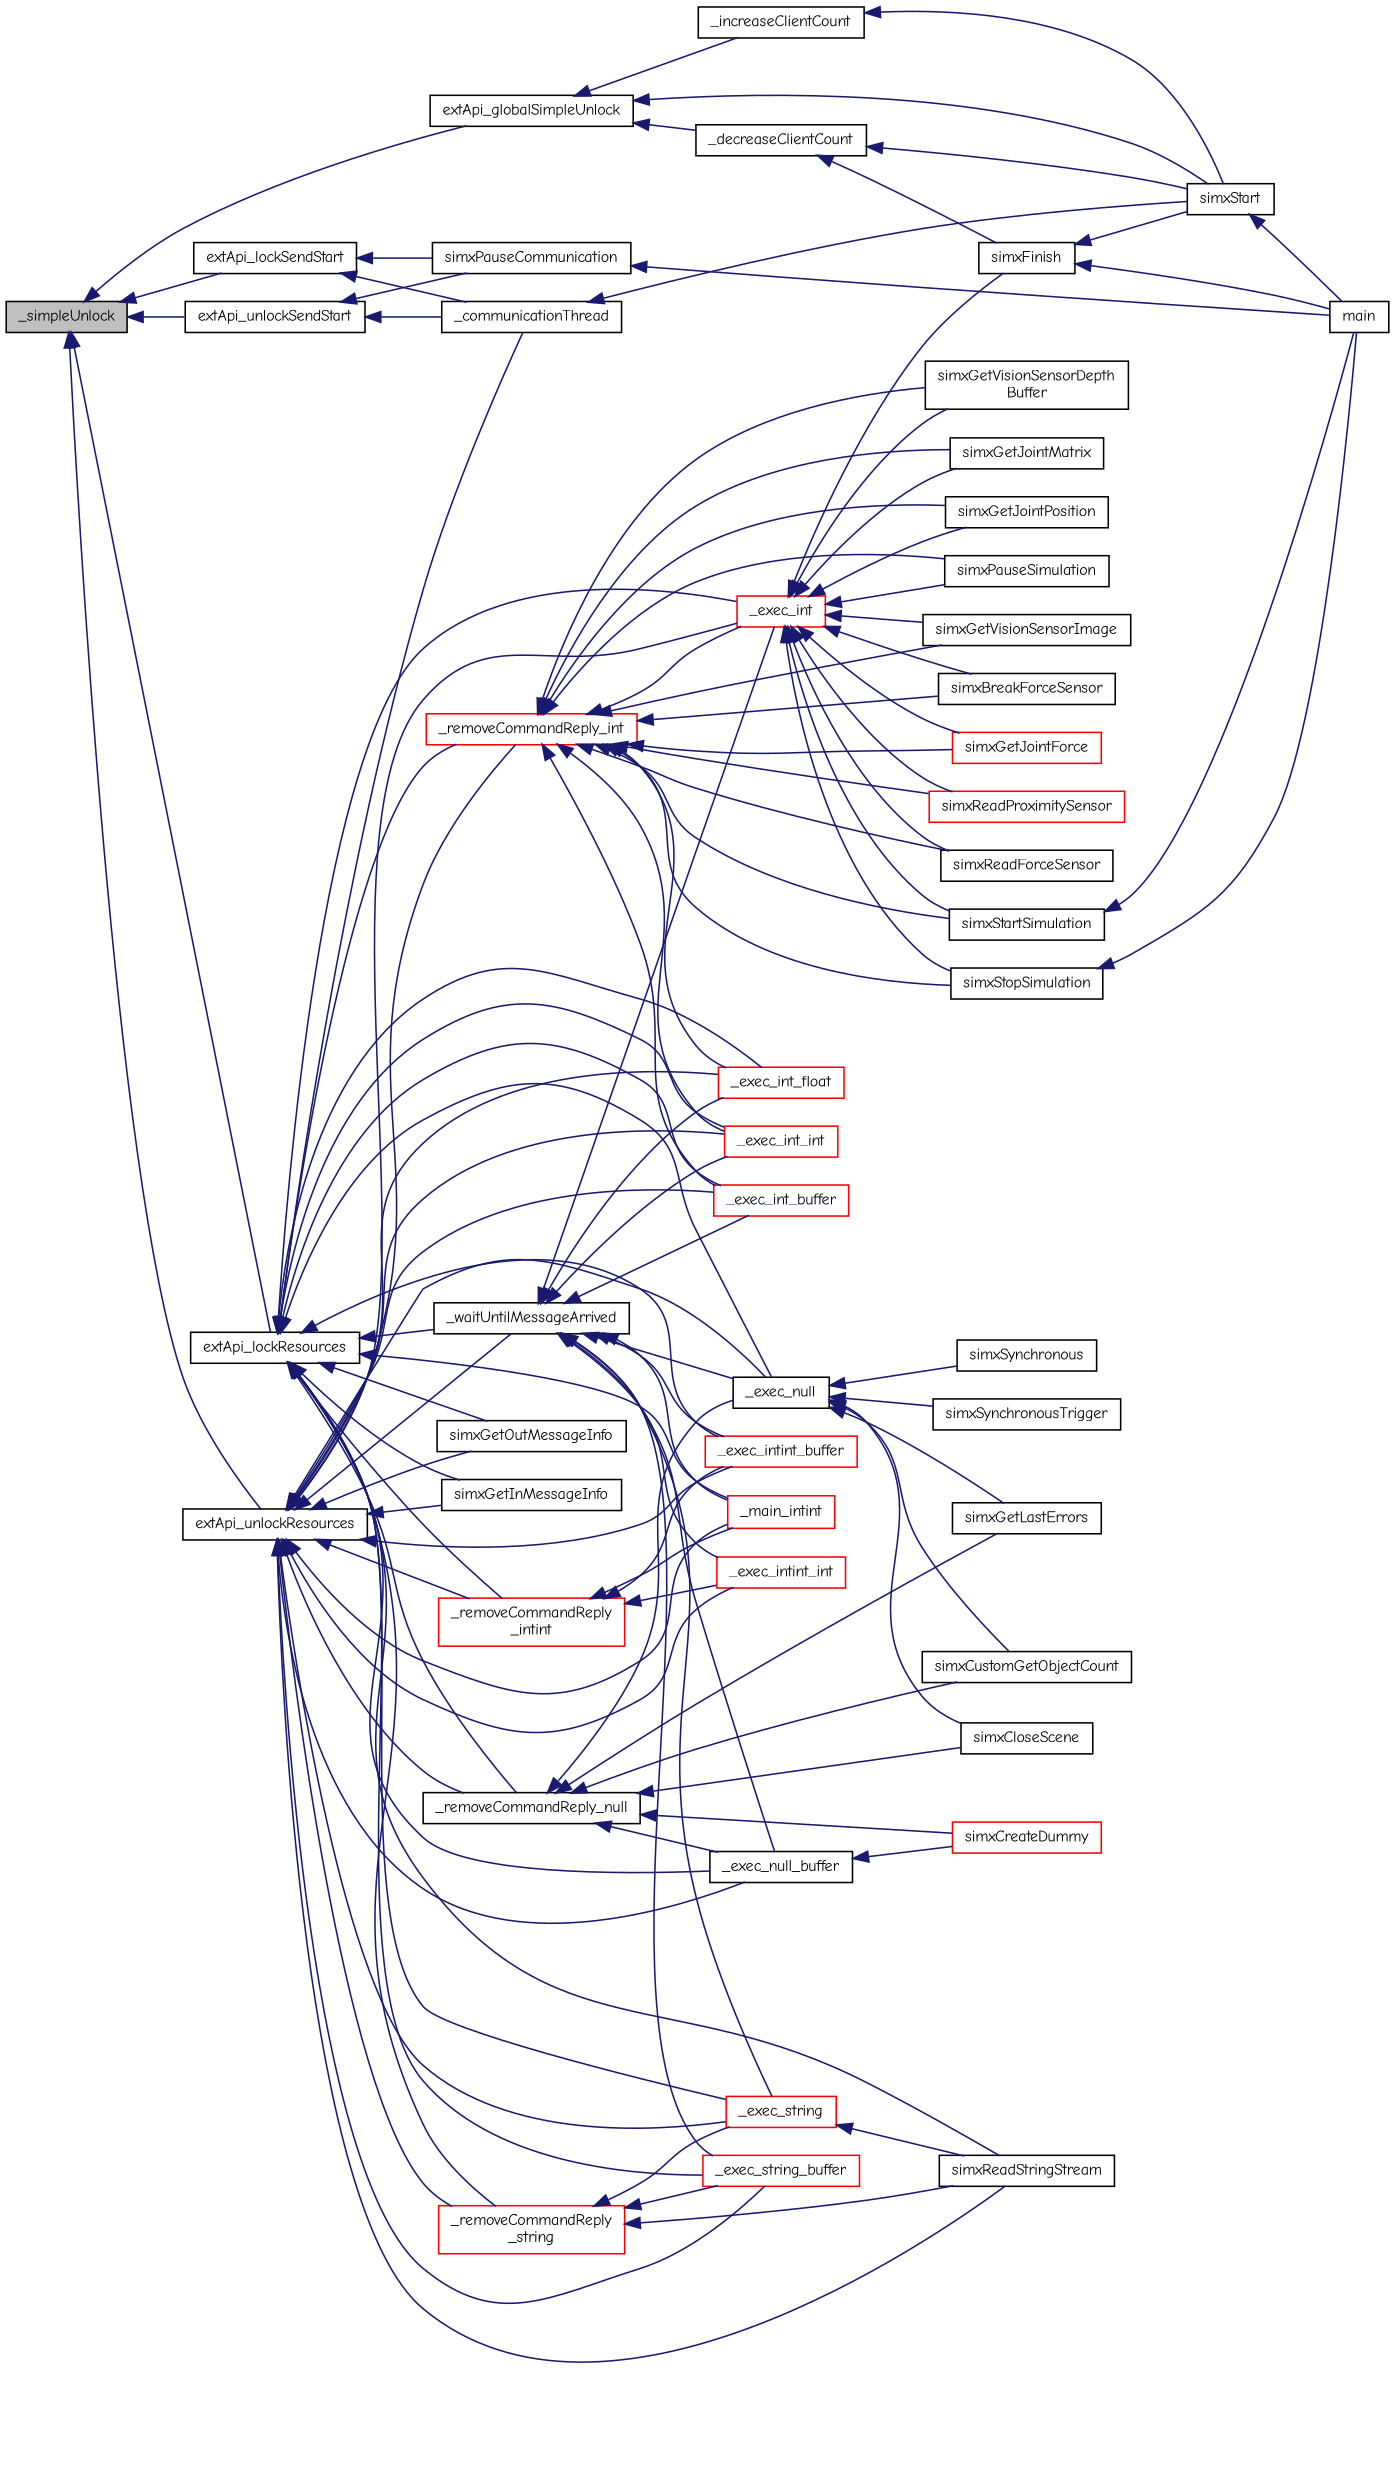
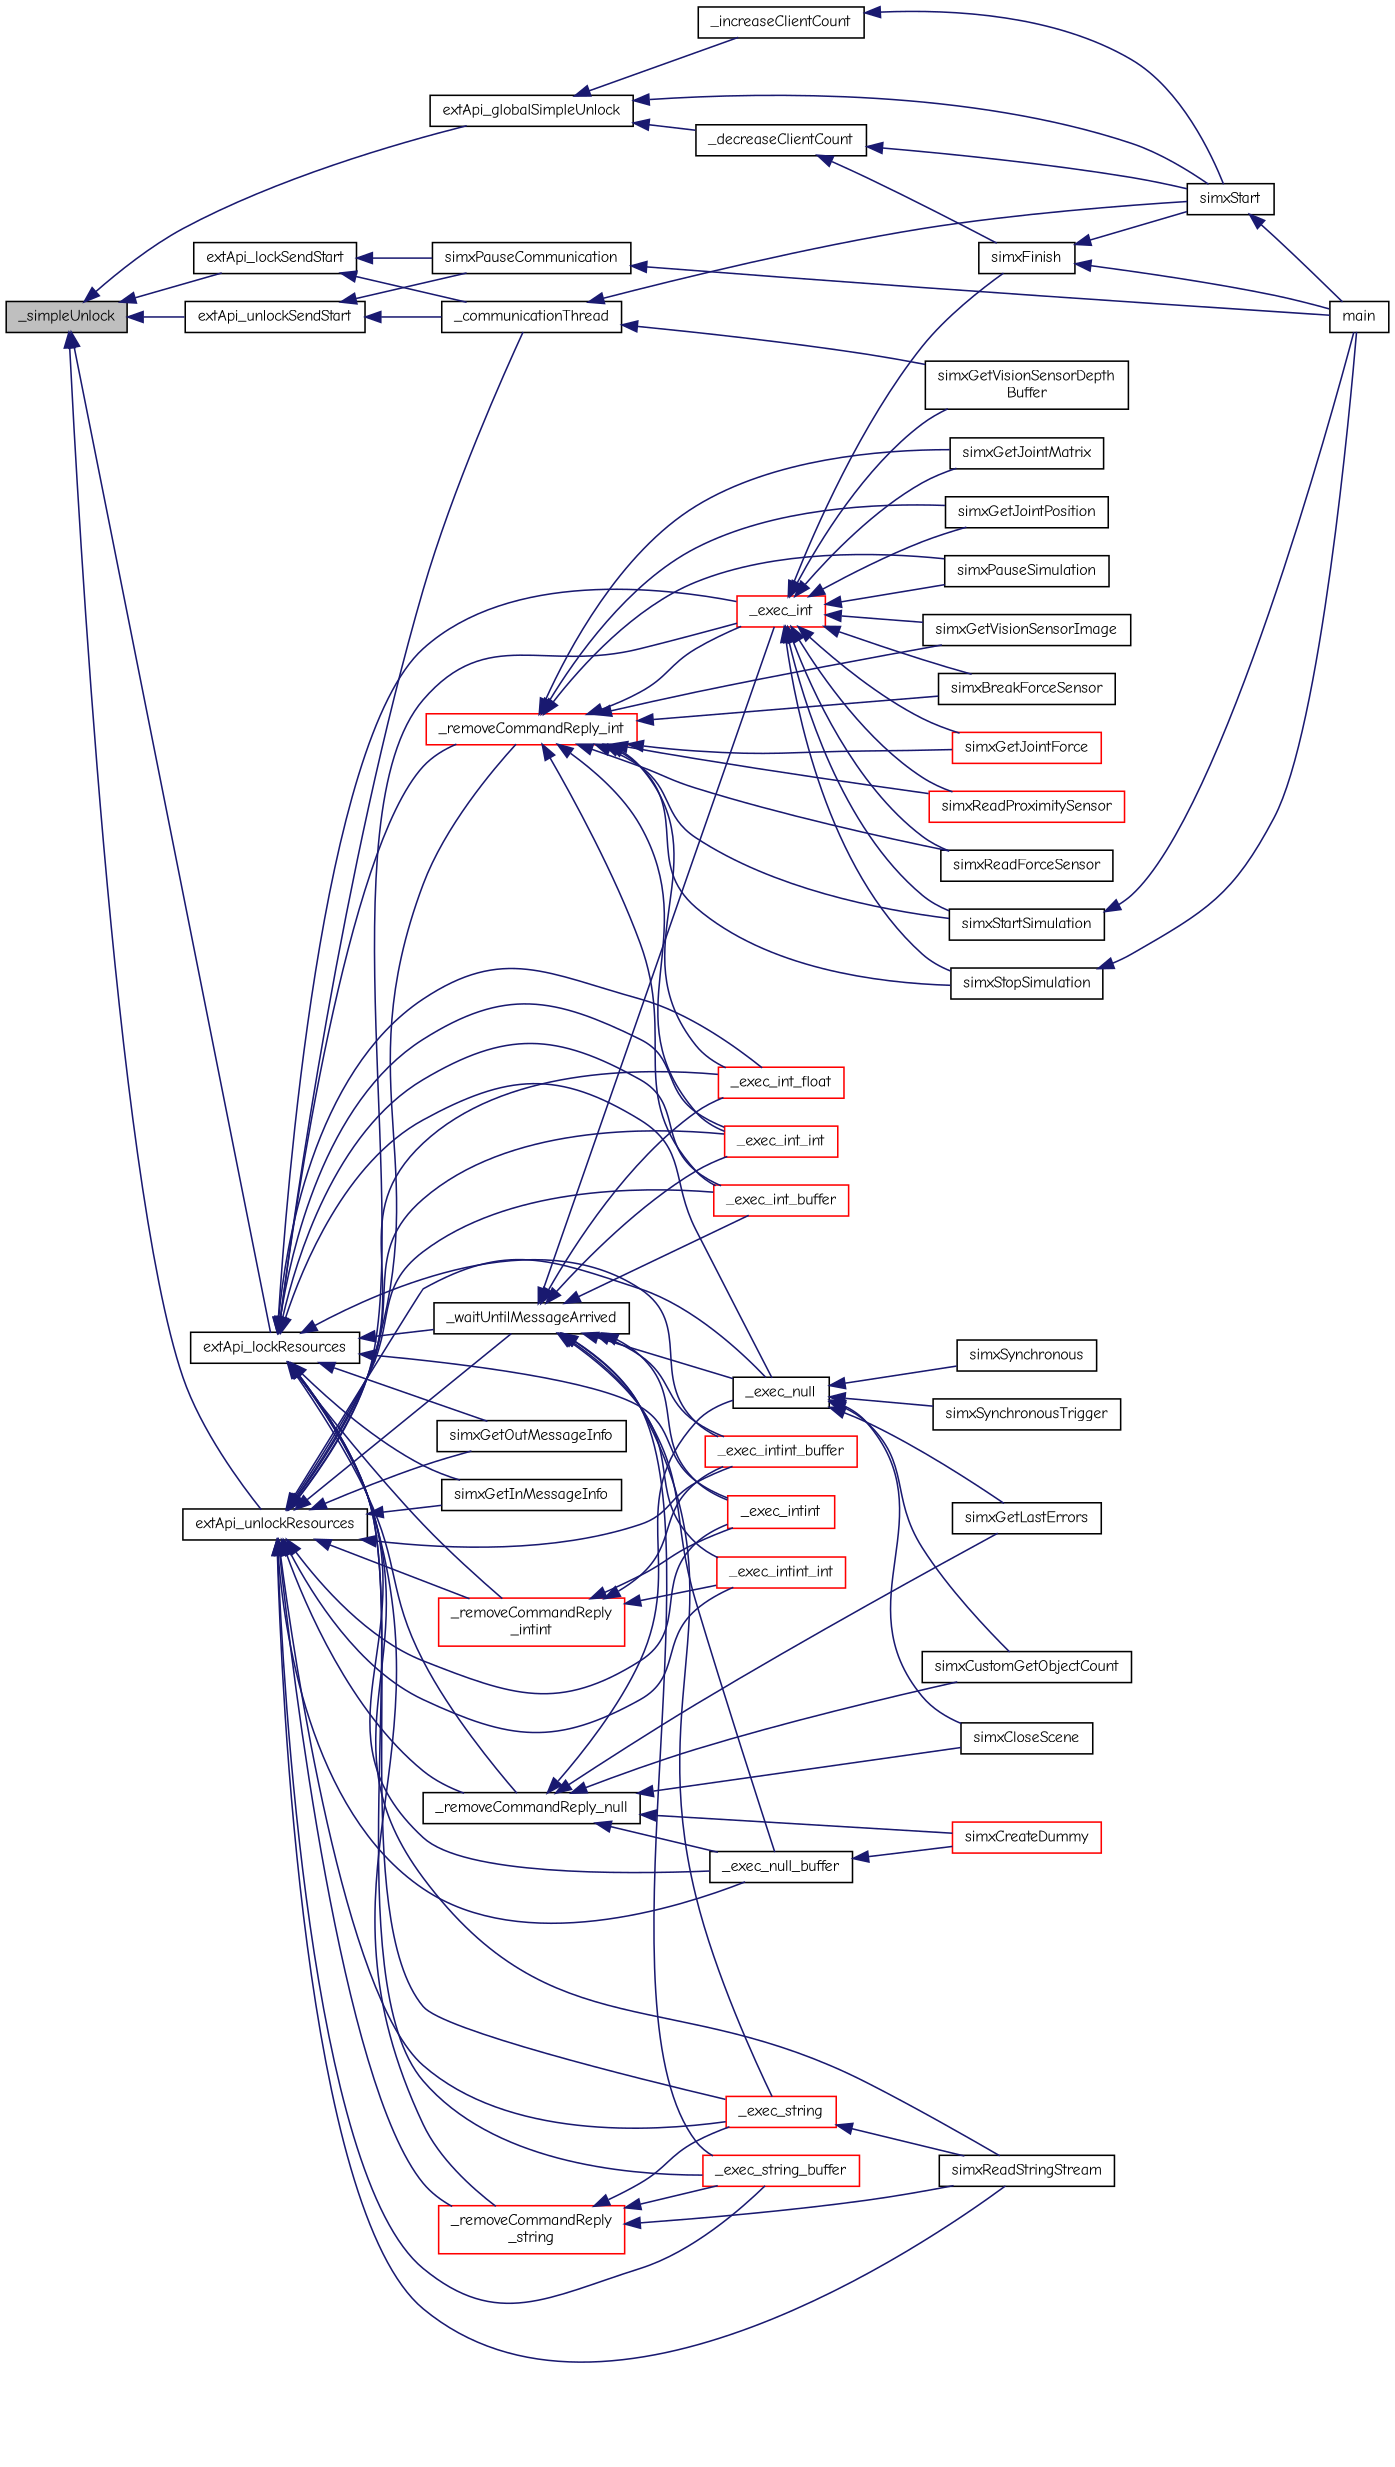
edge "simxGetVisionSensorDepth Buffer" -> "_removeCommandReply_int": now "simxGetVisionSensorDepth Buffer" -> "_communicationThread"
node "_main_intint": label "_main_intint" -> "_exec_intint"
